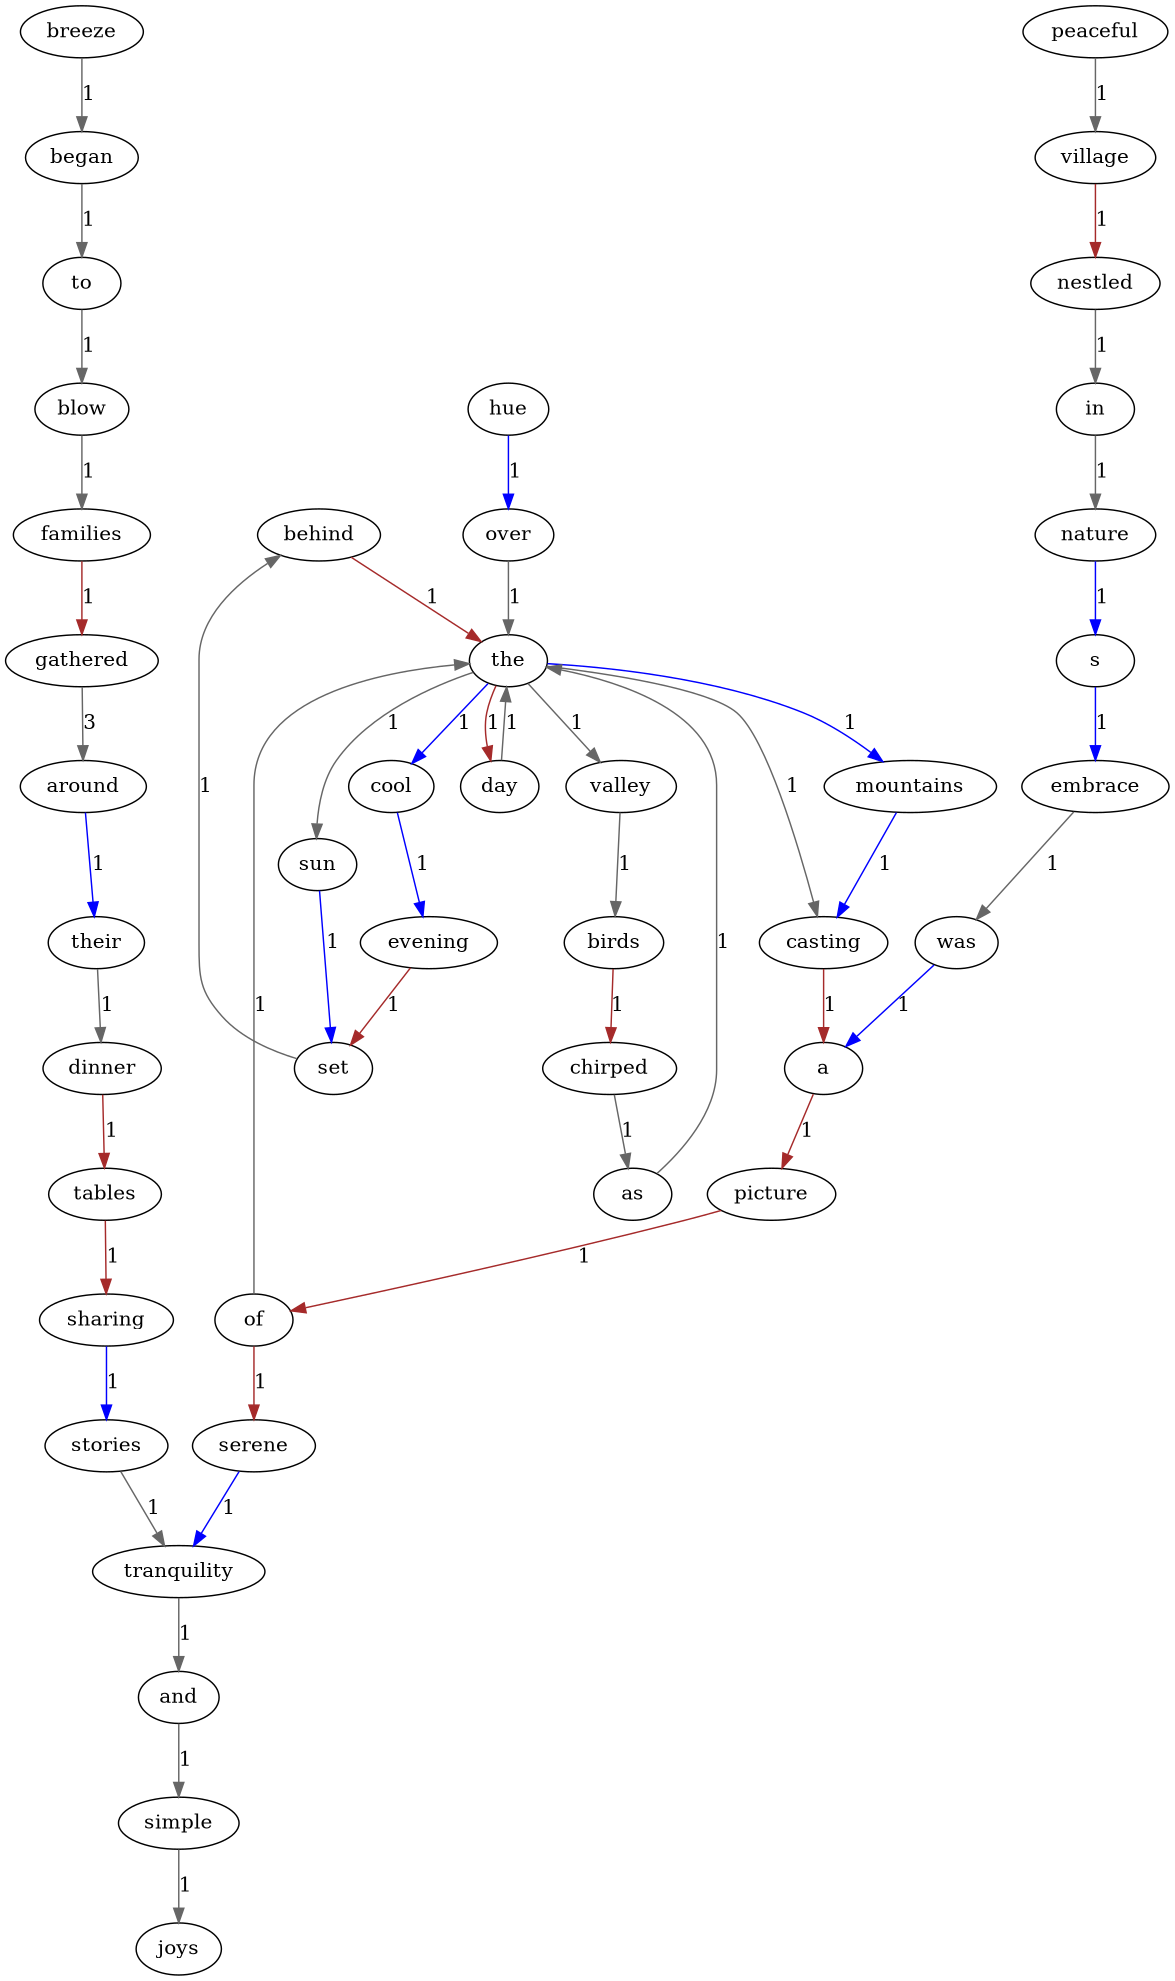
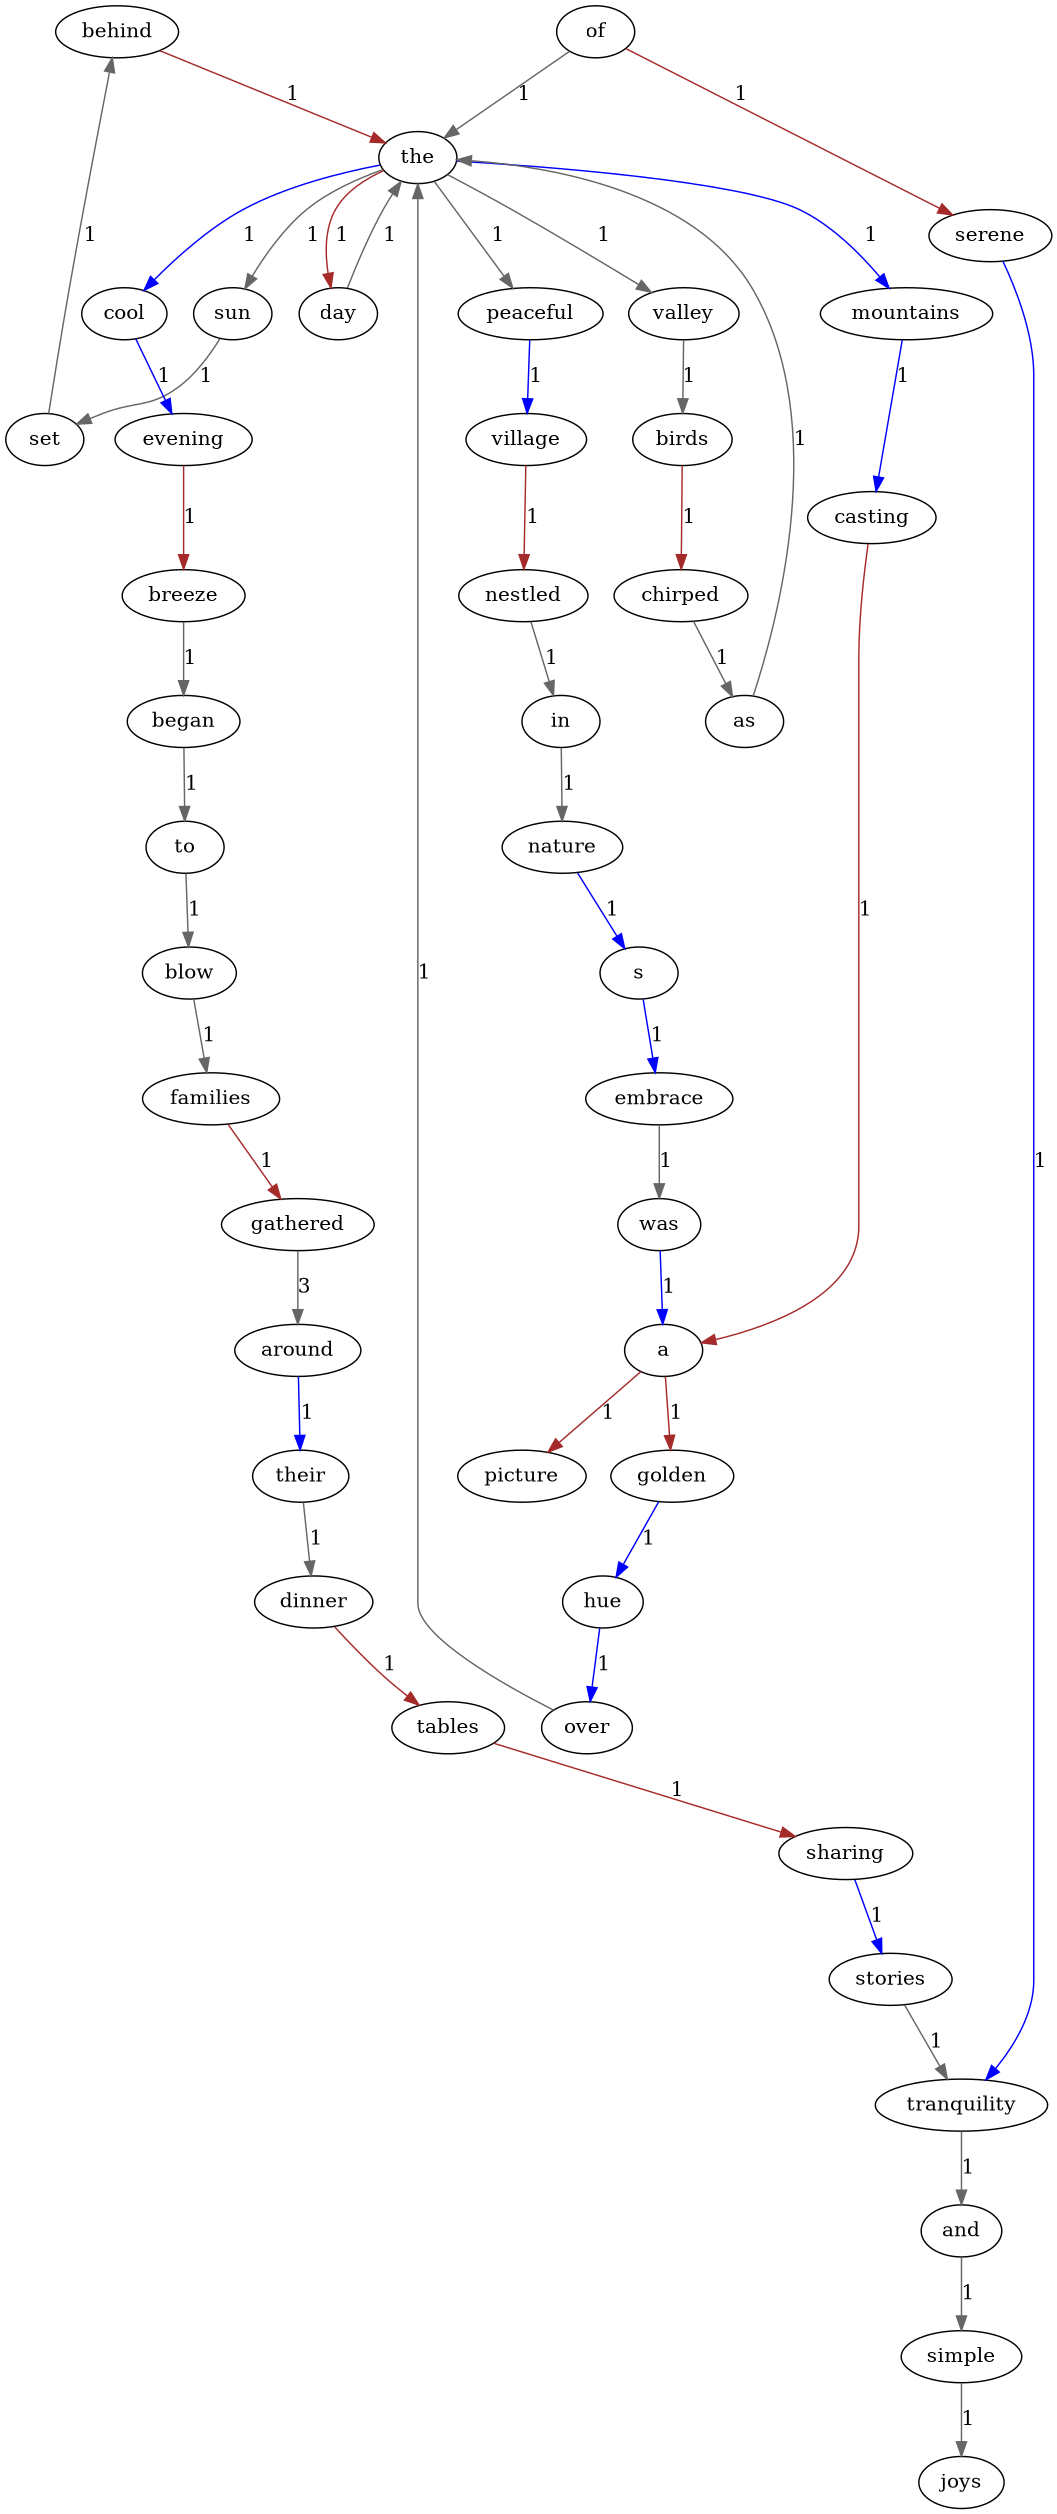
edge "peaceful" -> "village": color gray40 -> blue
edge "the" -> "casting": now "the" -> "peaceful"
edge "sun" -> "set": color blue -> gray40
edge "evening" -> "set": now "evening" -> "breeze"
edge "picture" -> "of": removed, label "1"
node "golden": added
